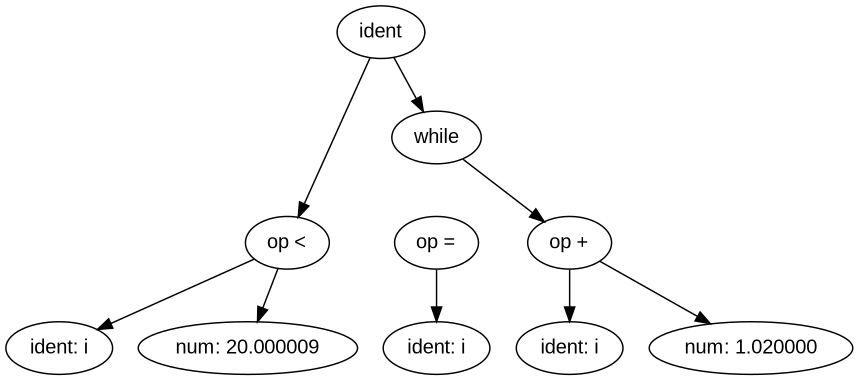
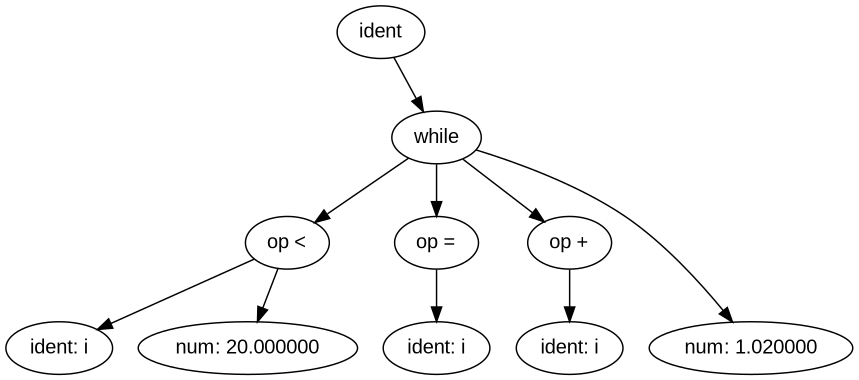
edge "ident" -> "op <": now "while" -> "op <"
edge "while" -> "op =": added
edge "op +" -> "num: 1.020000": now "while" -> "num: 1.020000"
node "num: 20.000009": label "num: 20.000009" -> "num: 20.000000"
